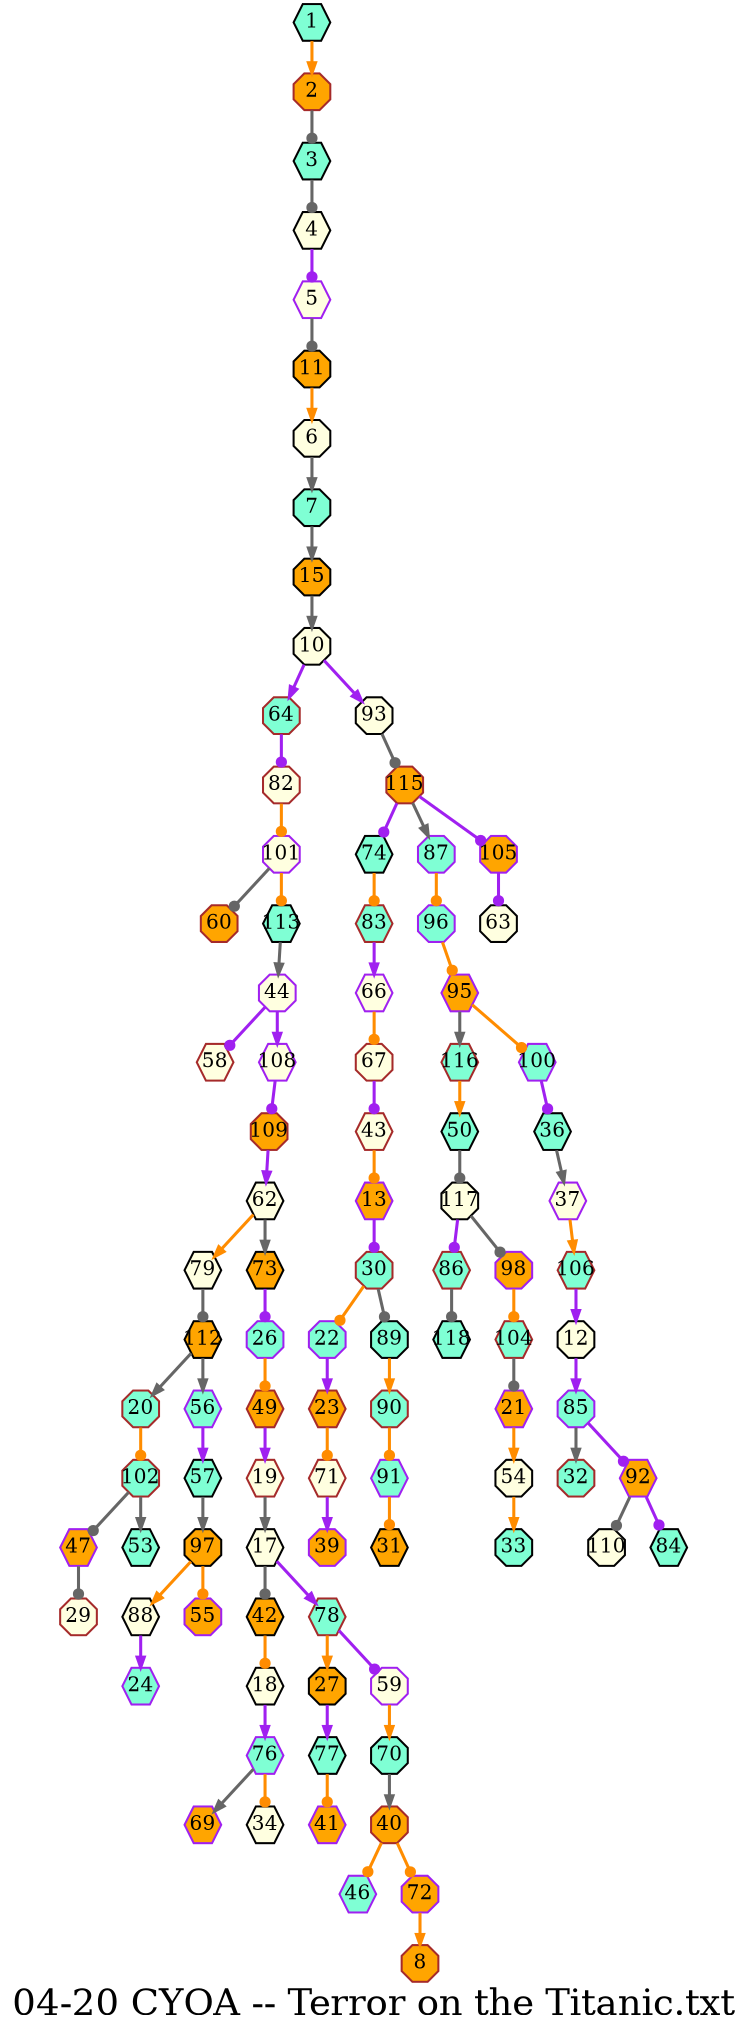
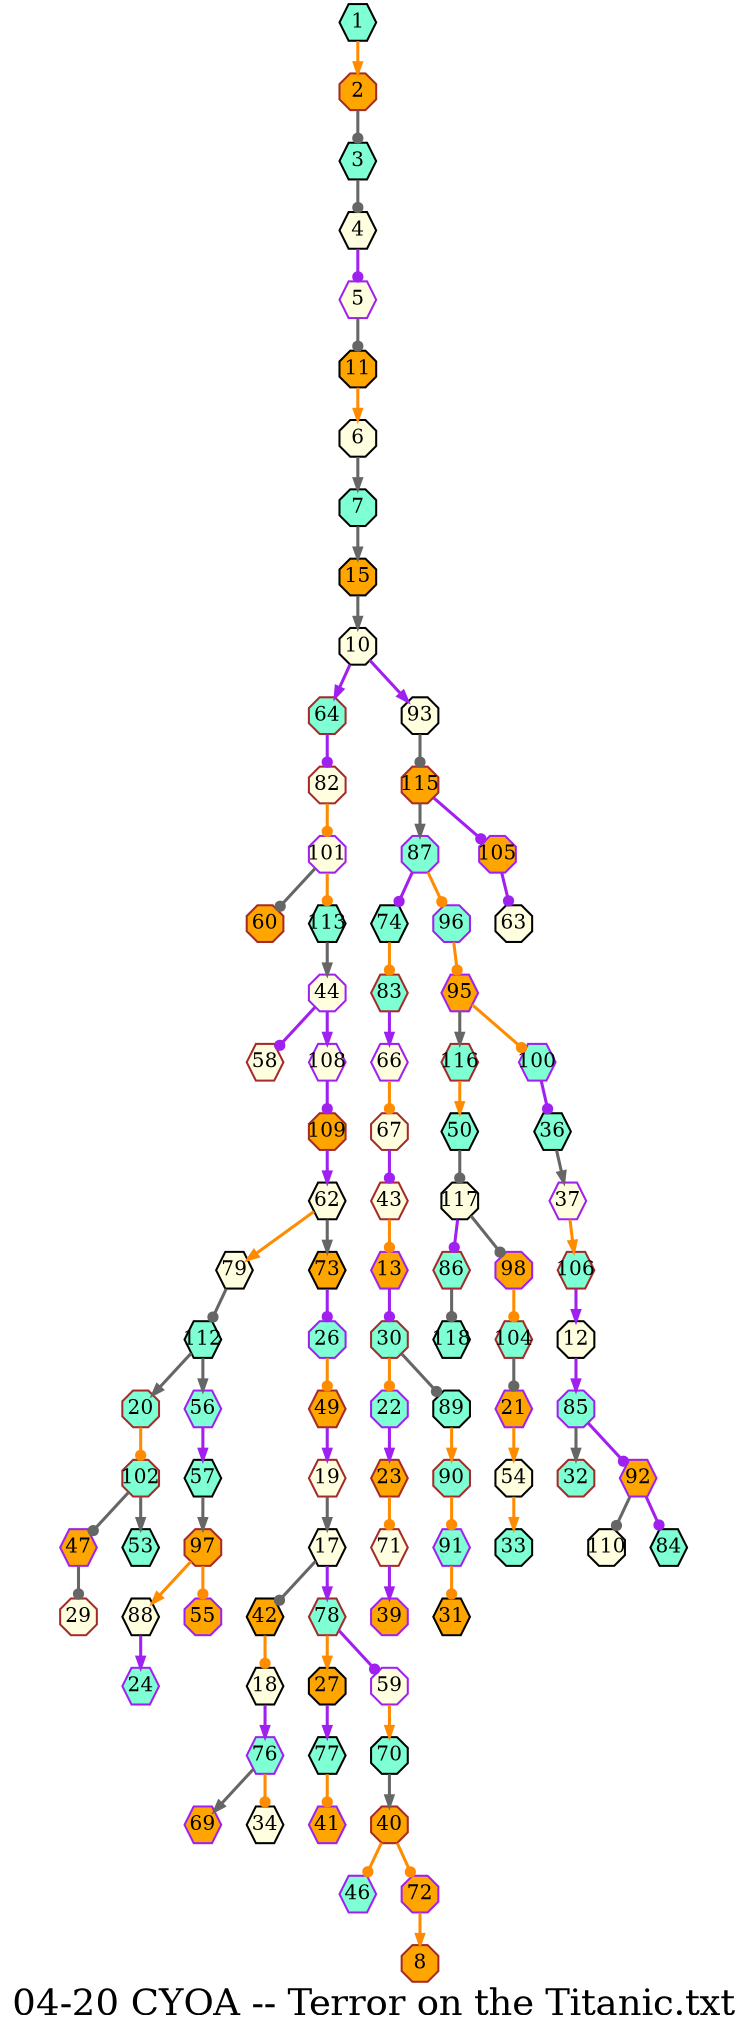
edge "115" -> "74": now "87" -> "74"
node "112": fillcolor orange -> aquamarine
node "97": color black -> brown
